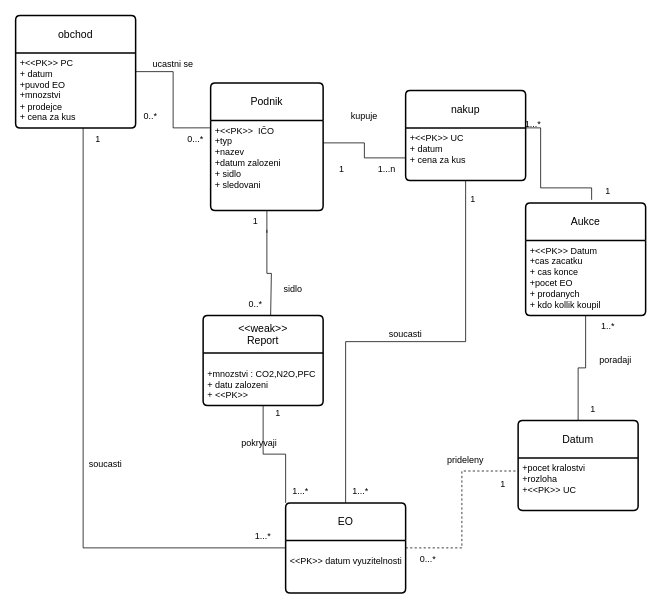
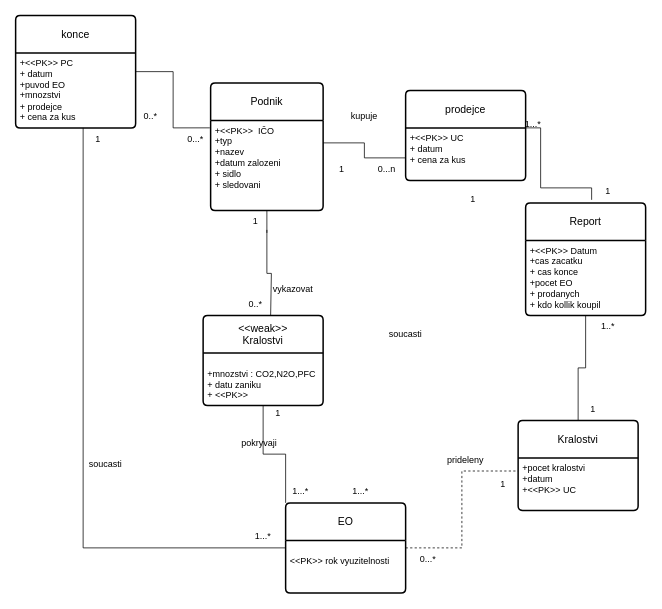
node "obchod": label "obchod" -> "konce"
node "ucastni se": removed
node "nakup": label "nakup" -> "prodejce"
node "1...n": label "1...n" -> "0...n"
node "Aukce": label "Aukce" -> "Report"
node "sidlo": label "sidlo" -> "vykazovat"
node "<<weak>> Report": label "<<weak>> Report" -> "<<weak>> Kralostvi"
edge "+<<PK>> UC + datum + cena za kus" -- "EO": removed
node "poradaji": removed
node "+mnozstvi : CO2,N2O,PFC + datu zalozeni + <<PK>>": label "+mnozstvi : CO2,N2O,PFC + datu zalozeni + <<PK>>" -> "+mnozstvi : CO2,N2O,PFC + datu zaniku + <<PK>>"
node "Datum": label "Datum" -> "Kralostvi"
node "+pocet kralostvi +rozloha +<<PK>> UC": label "+pocet kralostvi +rozloha +<<PK>> UC" -> "+pocet kralostvi +datum +<<PK>> UC"
node "<<PK>> datum vyuzitelnosti": label "<<PK>> datum vyuzitelnosti" -> "<<PK>> rok vyuzitelnosti"
